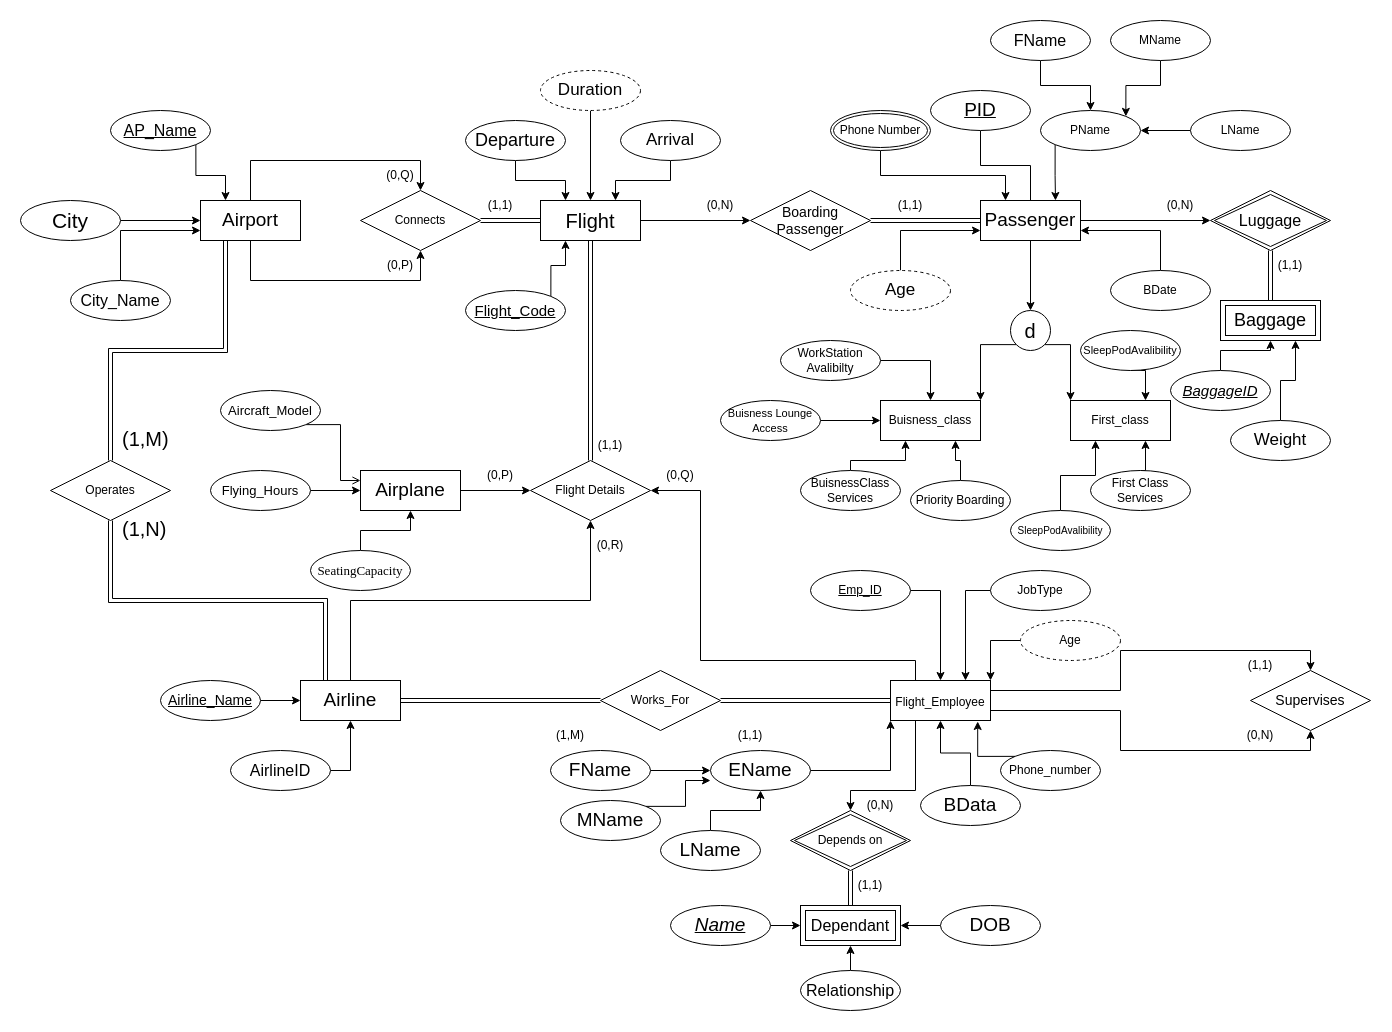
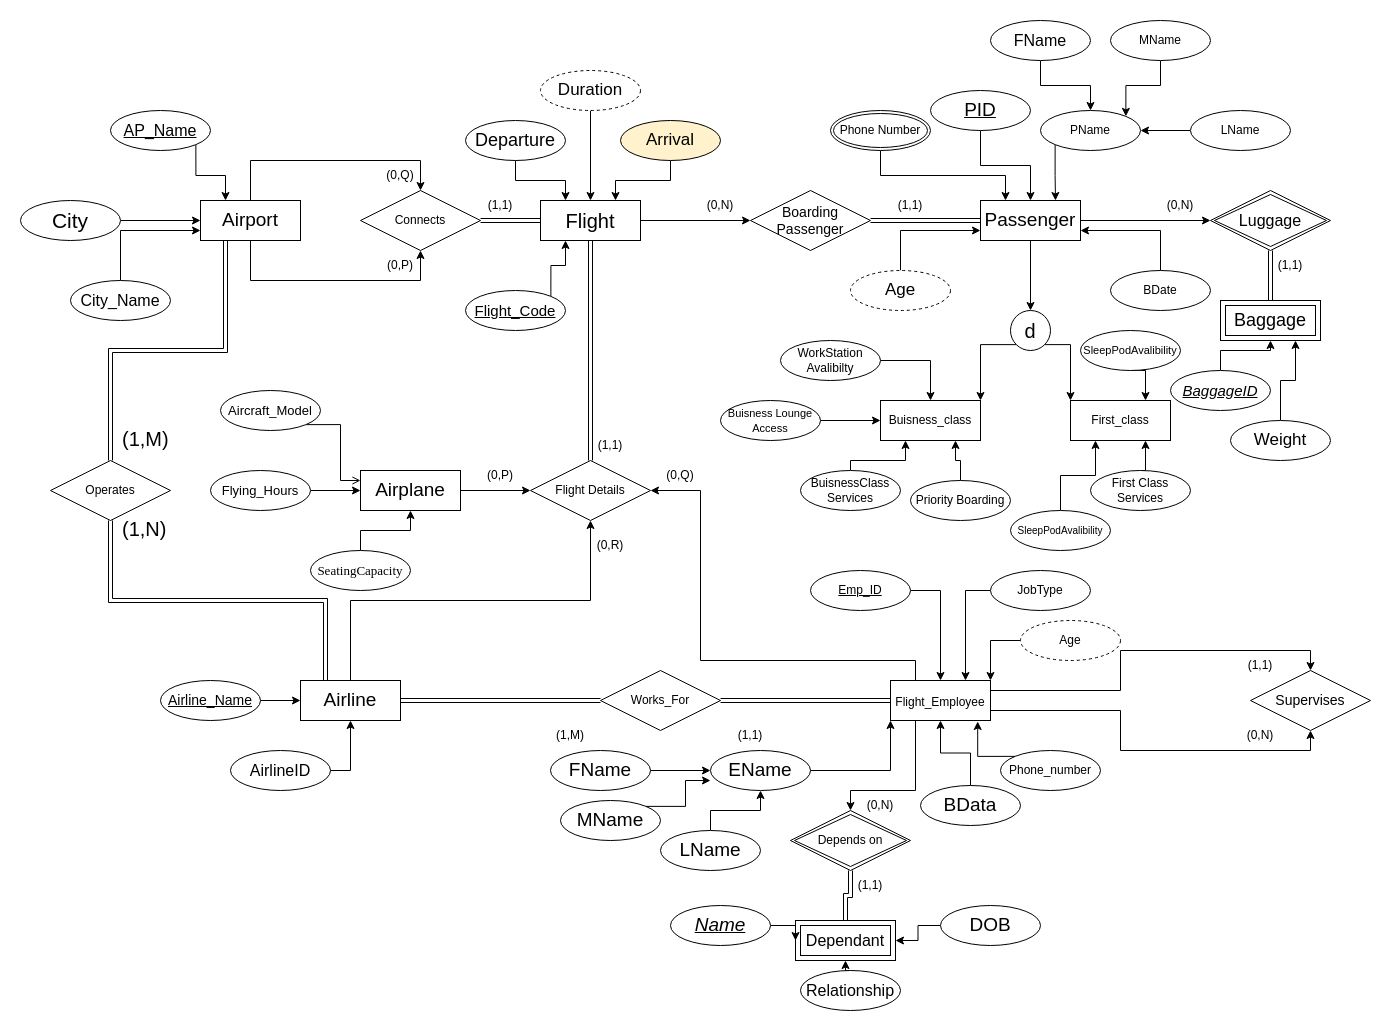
node "Arrival": fillcolor #ffffff -> #fff2cc
edge "PID" -- "Passenger": arrowhead none -> classic
node "Dependant": moved (851, 926) -> (846, 941)
